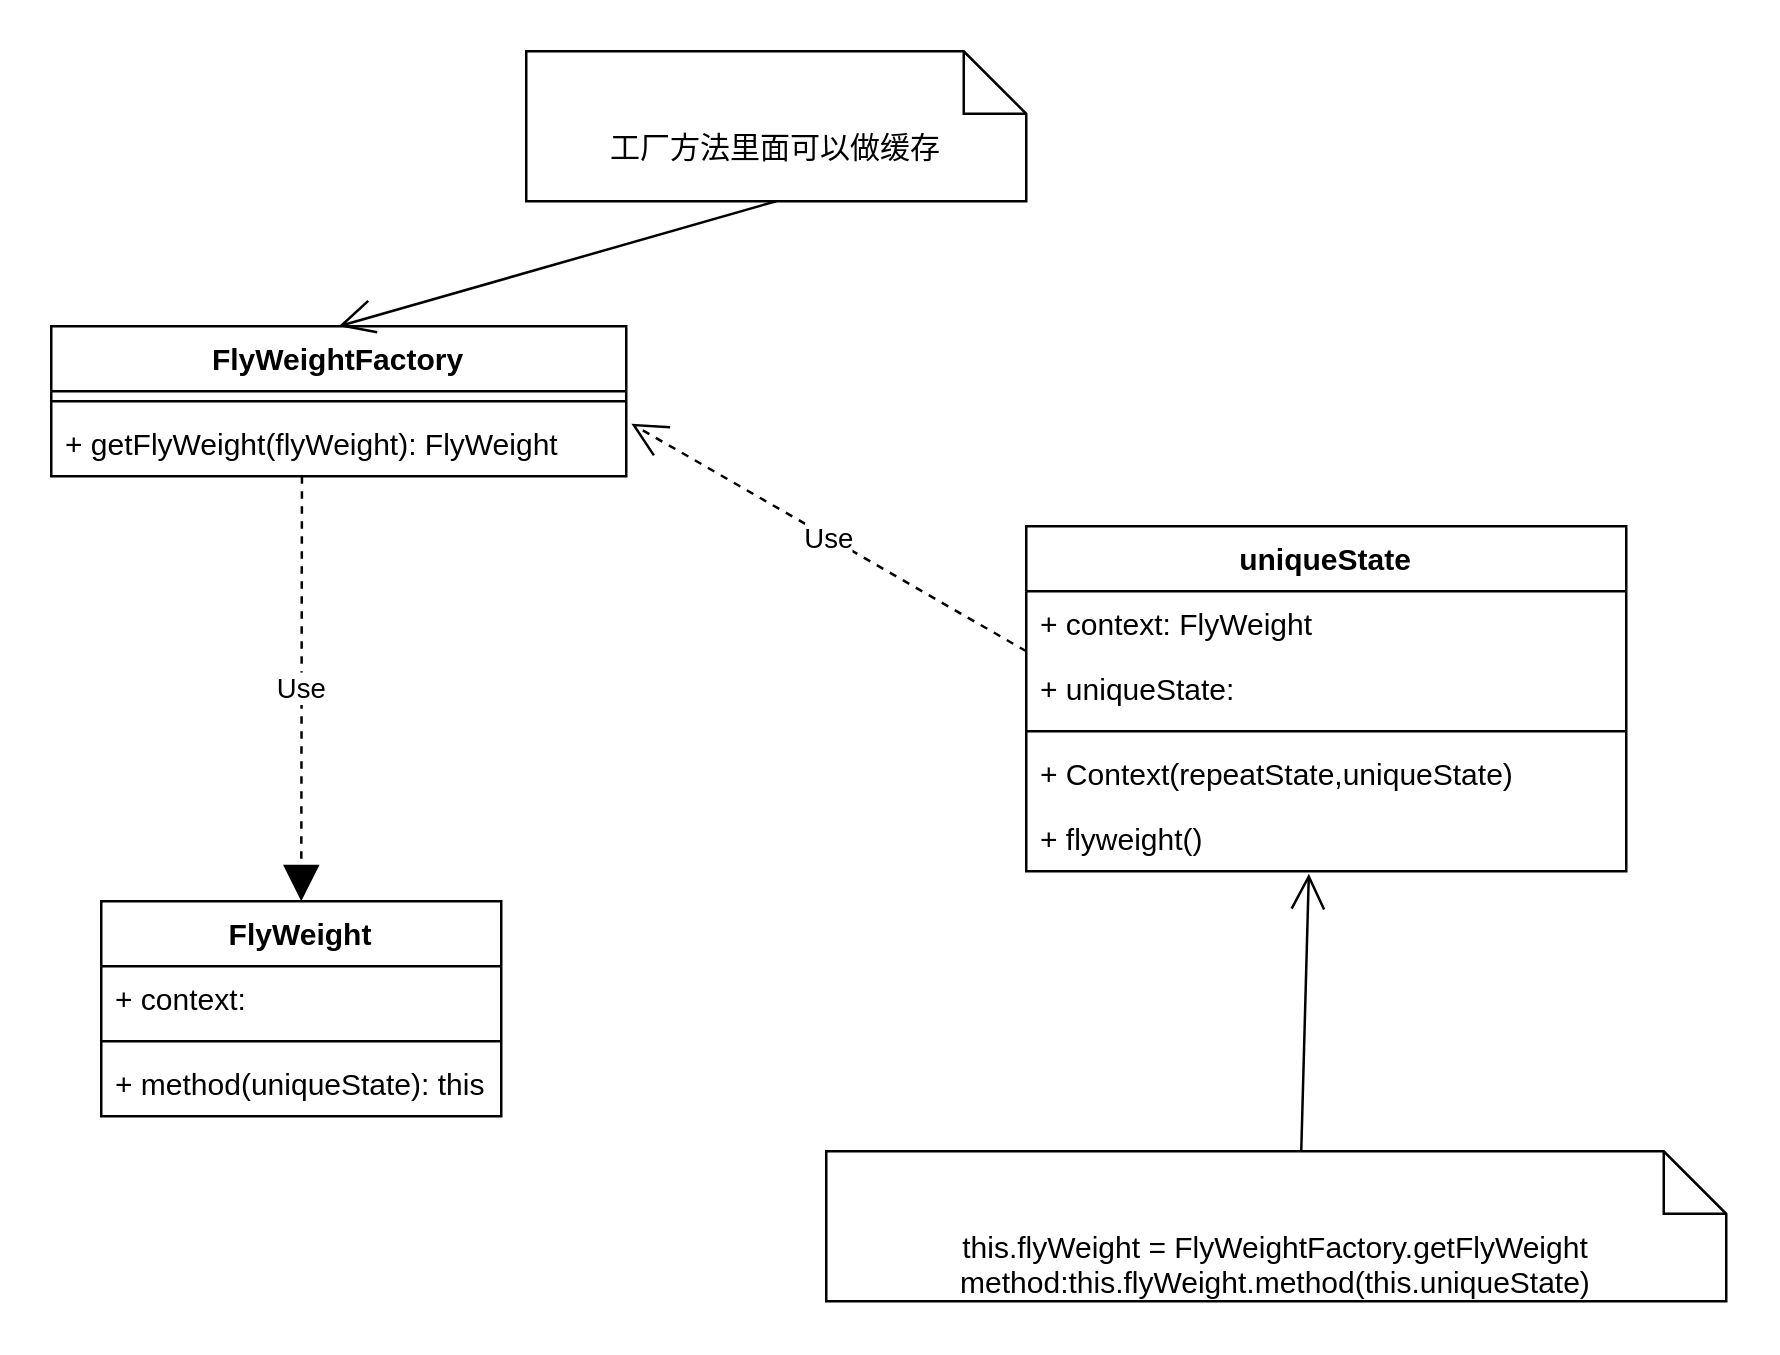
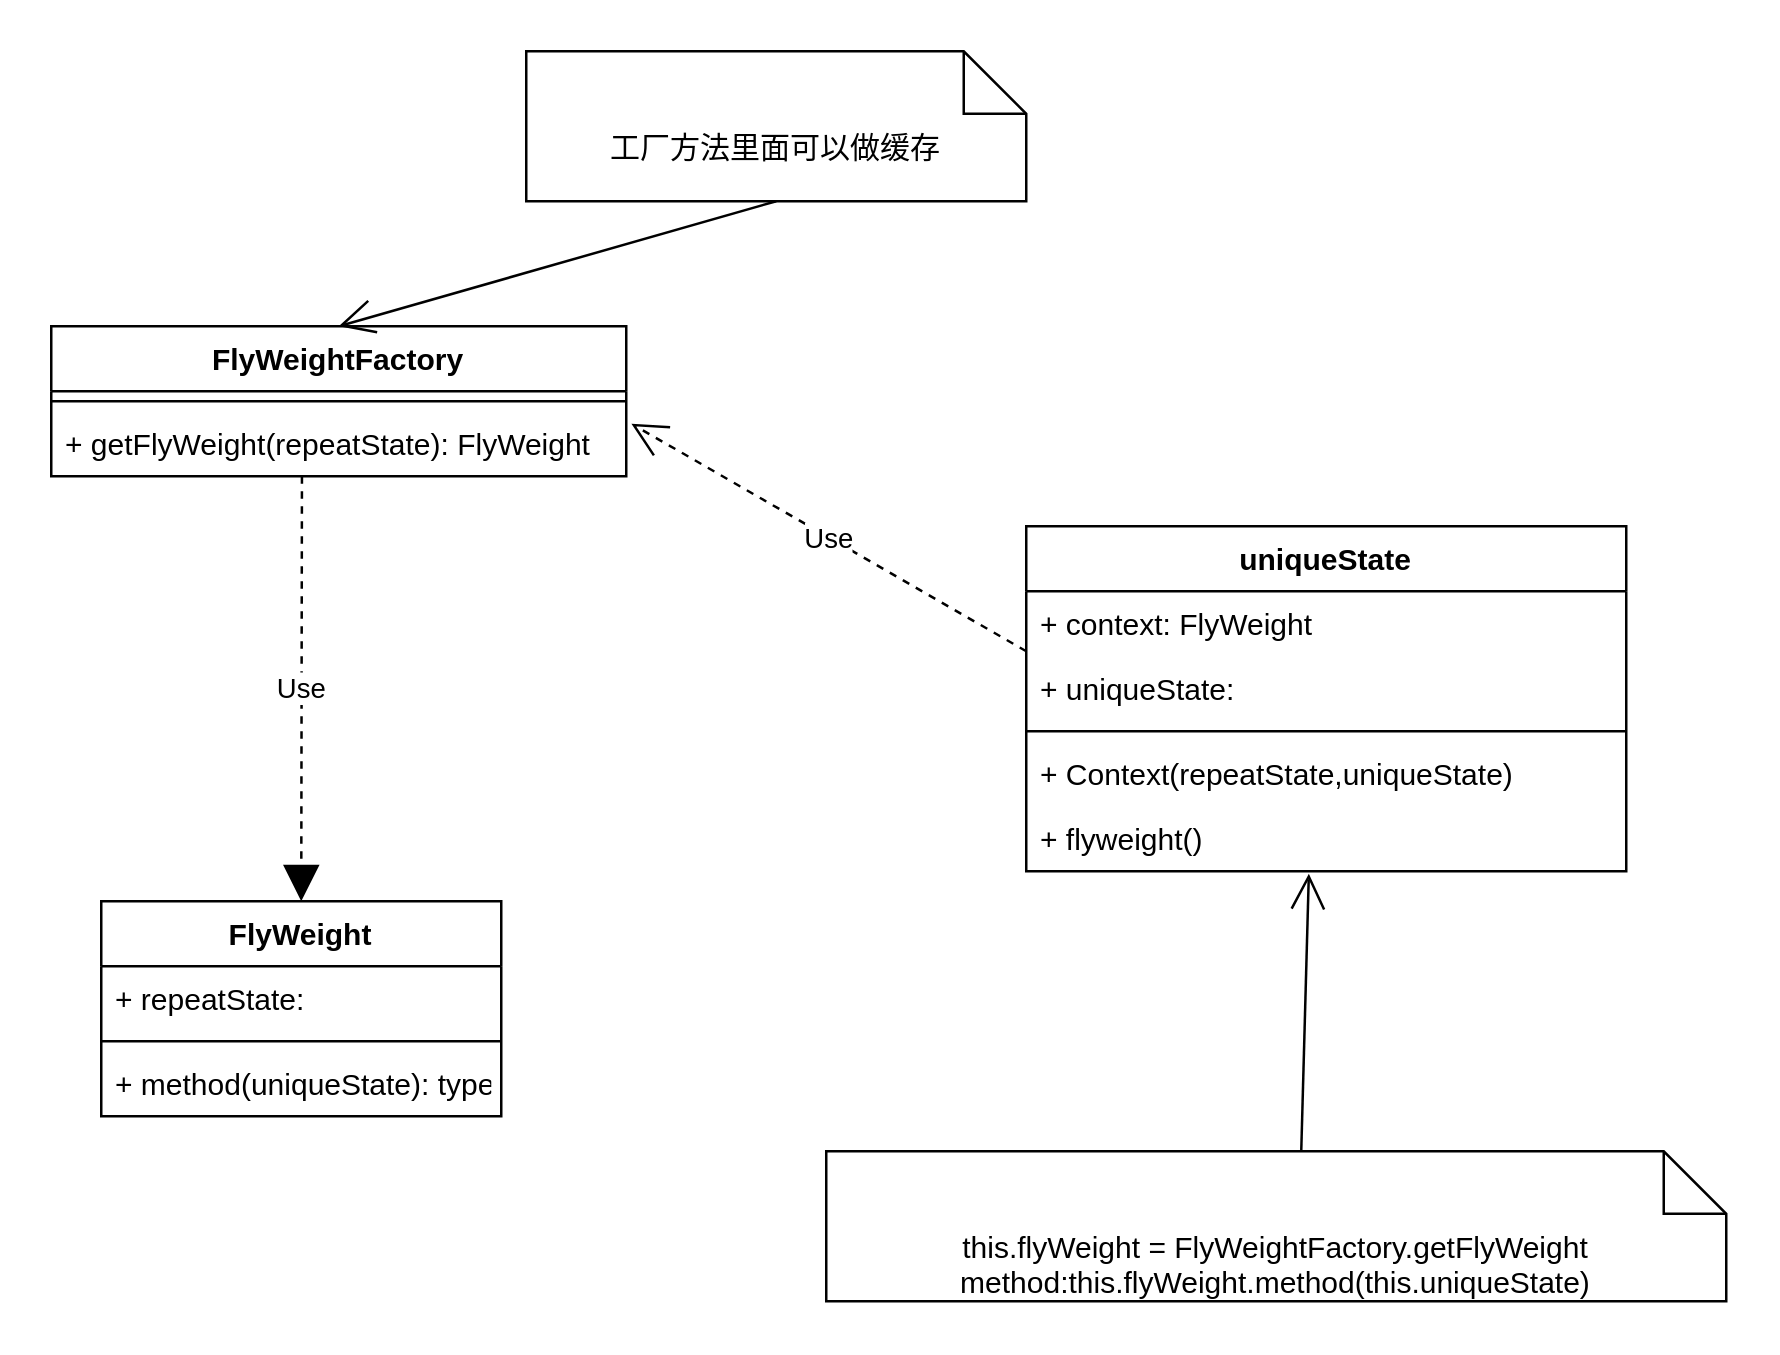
node "+ getFlyWeight(flyWeight): FlyWeight": label "+ getFlyWeight(flyWeight): FlyWeight" -> "+ getFlyWeight(repeatState): FlyWeight"
node "+ context:": label "+ context:" -> "+ repeatState:"
node "+ method(uniqueState): this": label "+ method(uniqueState): this" -> "+ method(uniqueState): type"
